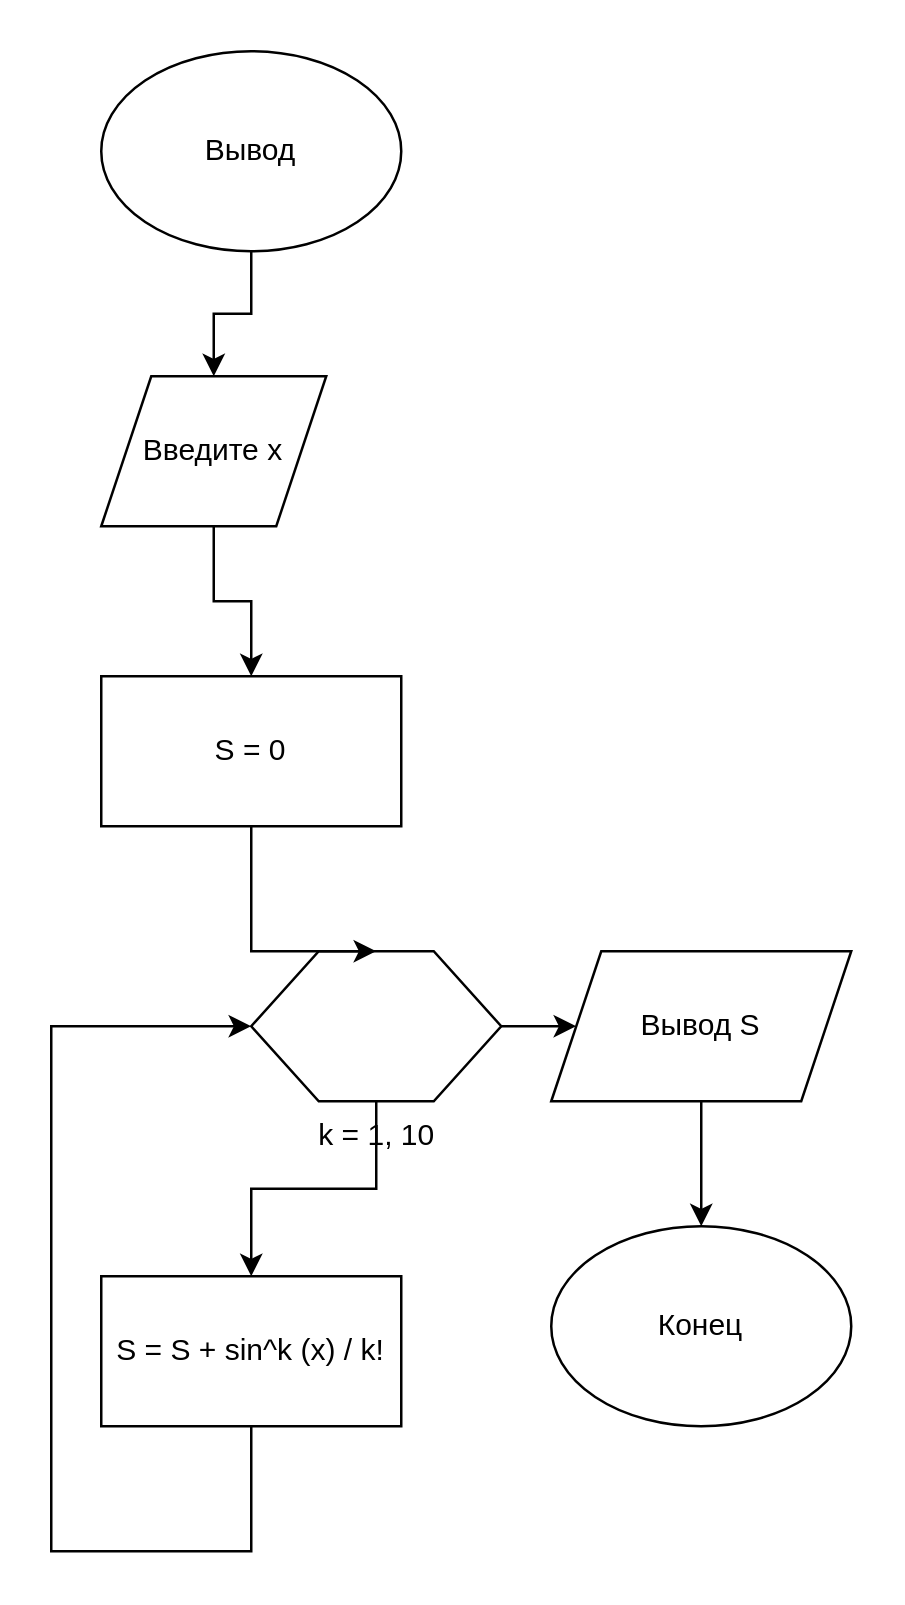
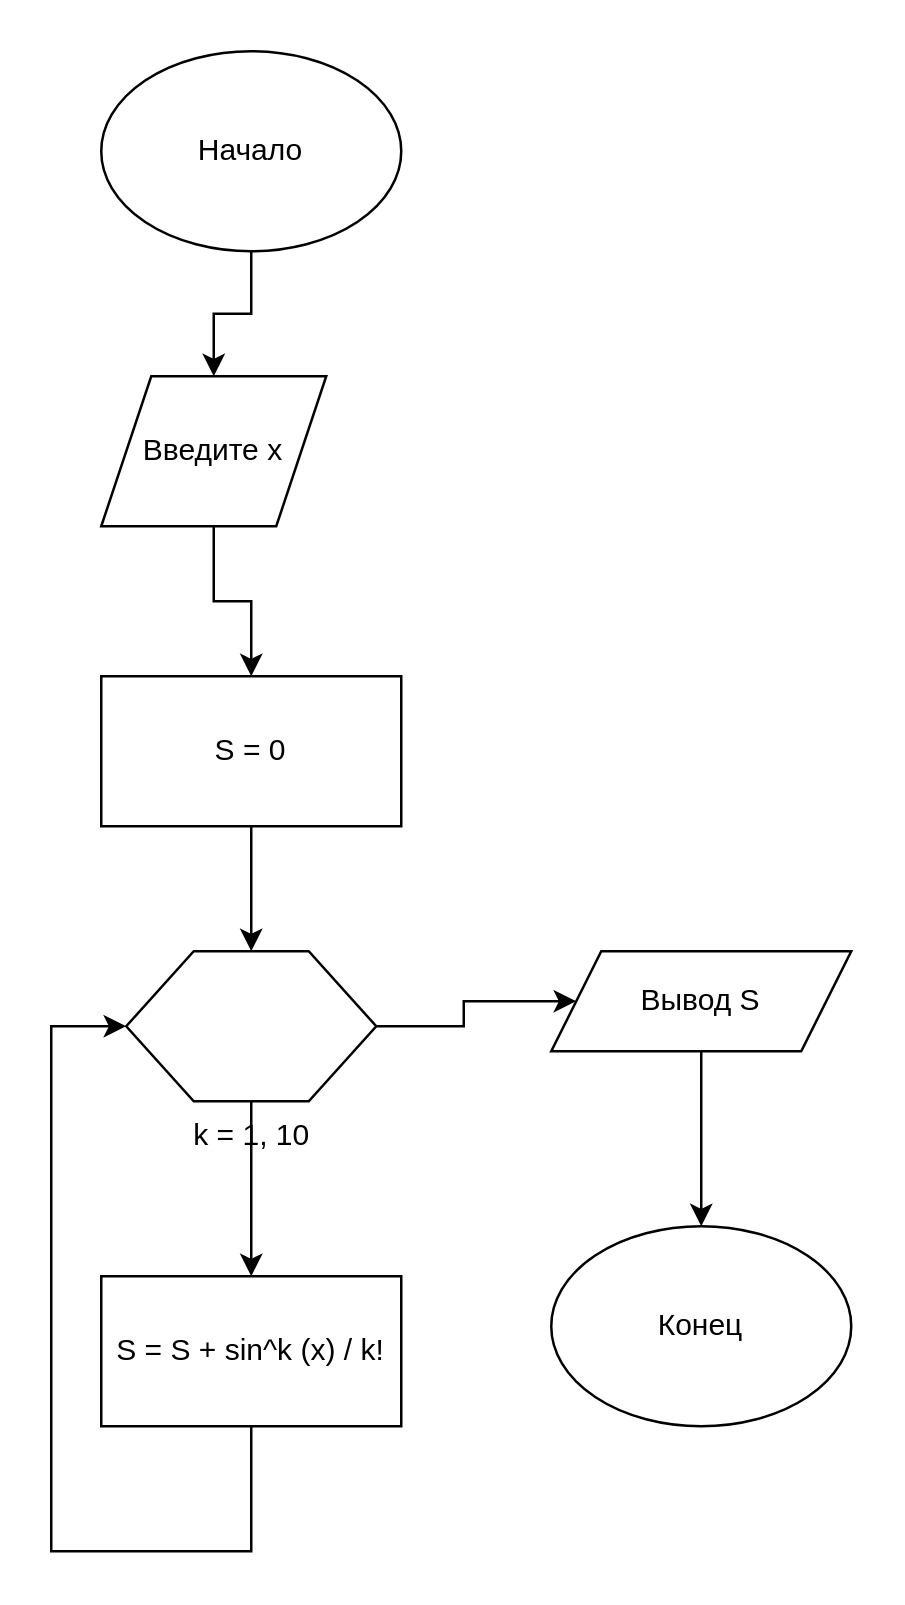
node "Вывод": label "Вывод" -> "Начало"
node "k = 1, 10": moved (376, 1026) -> (251, 1026)
node "Вывод S": size 300x150 -> 300x100
